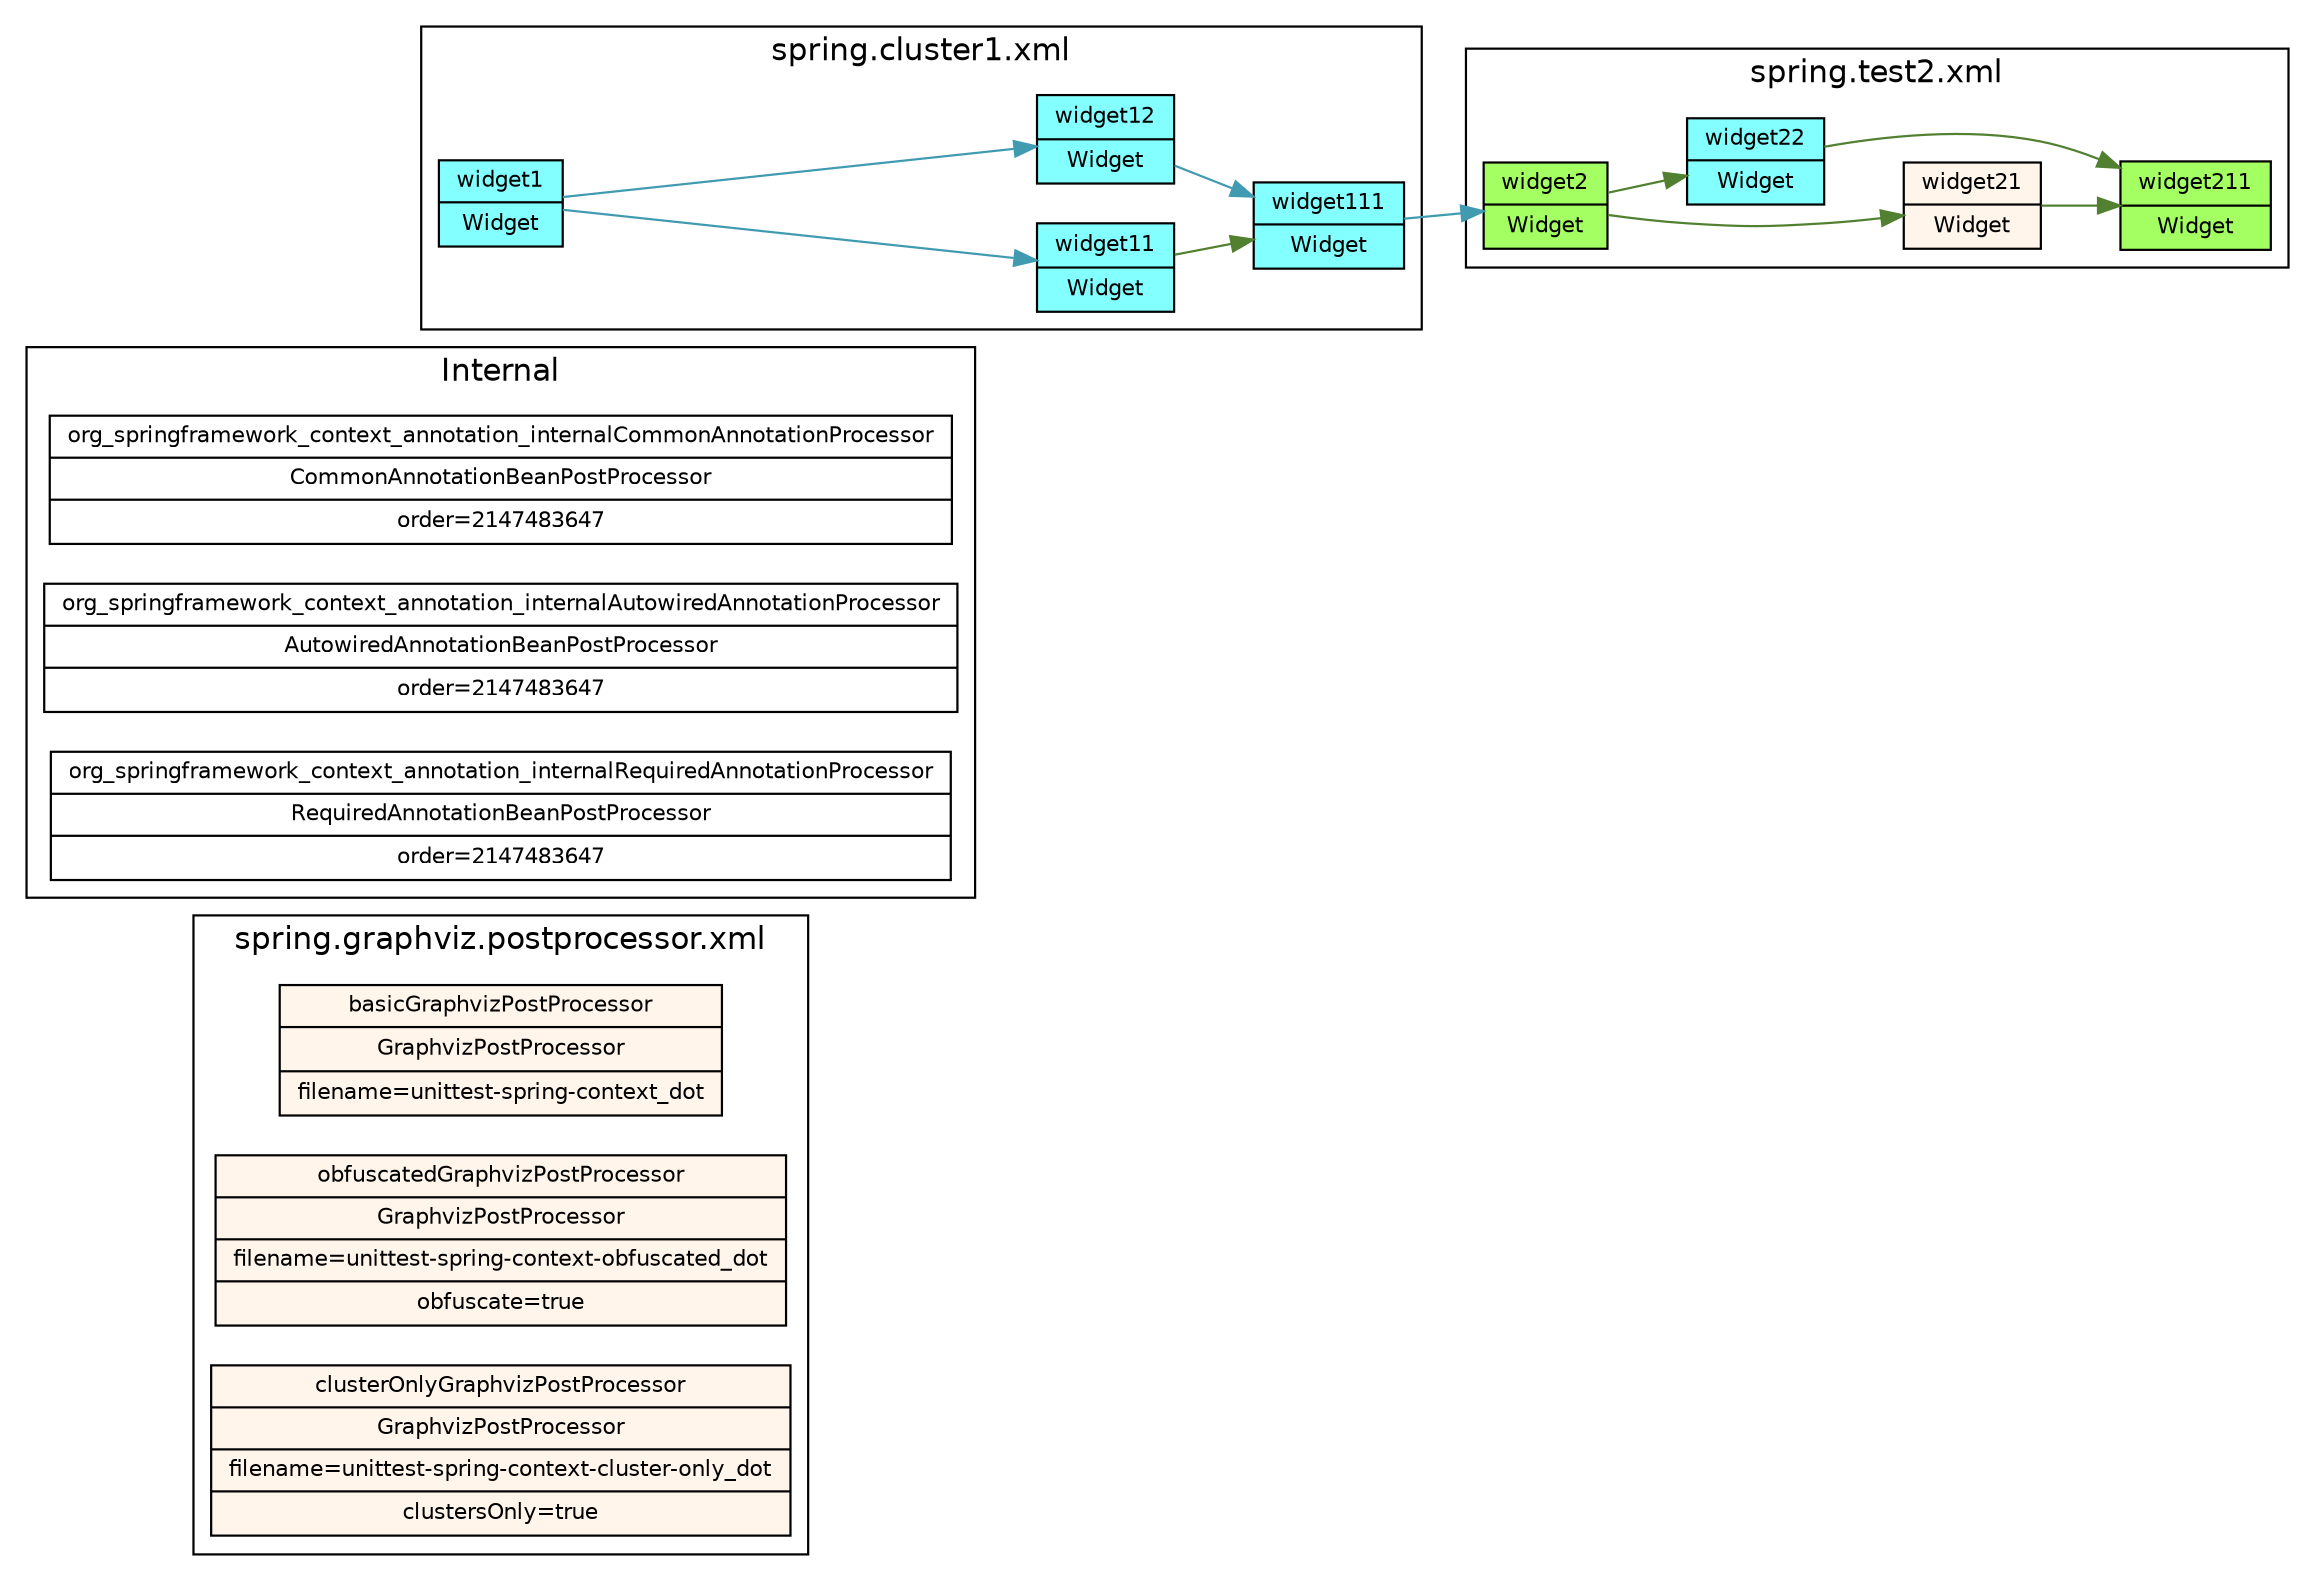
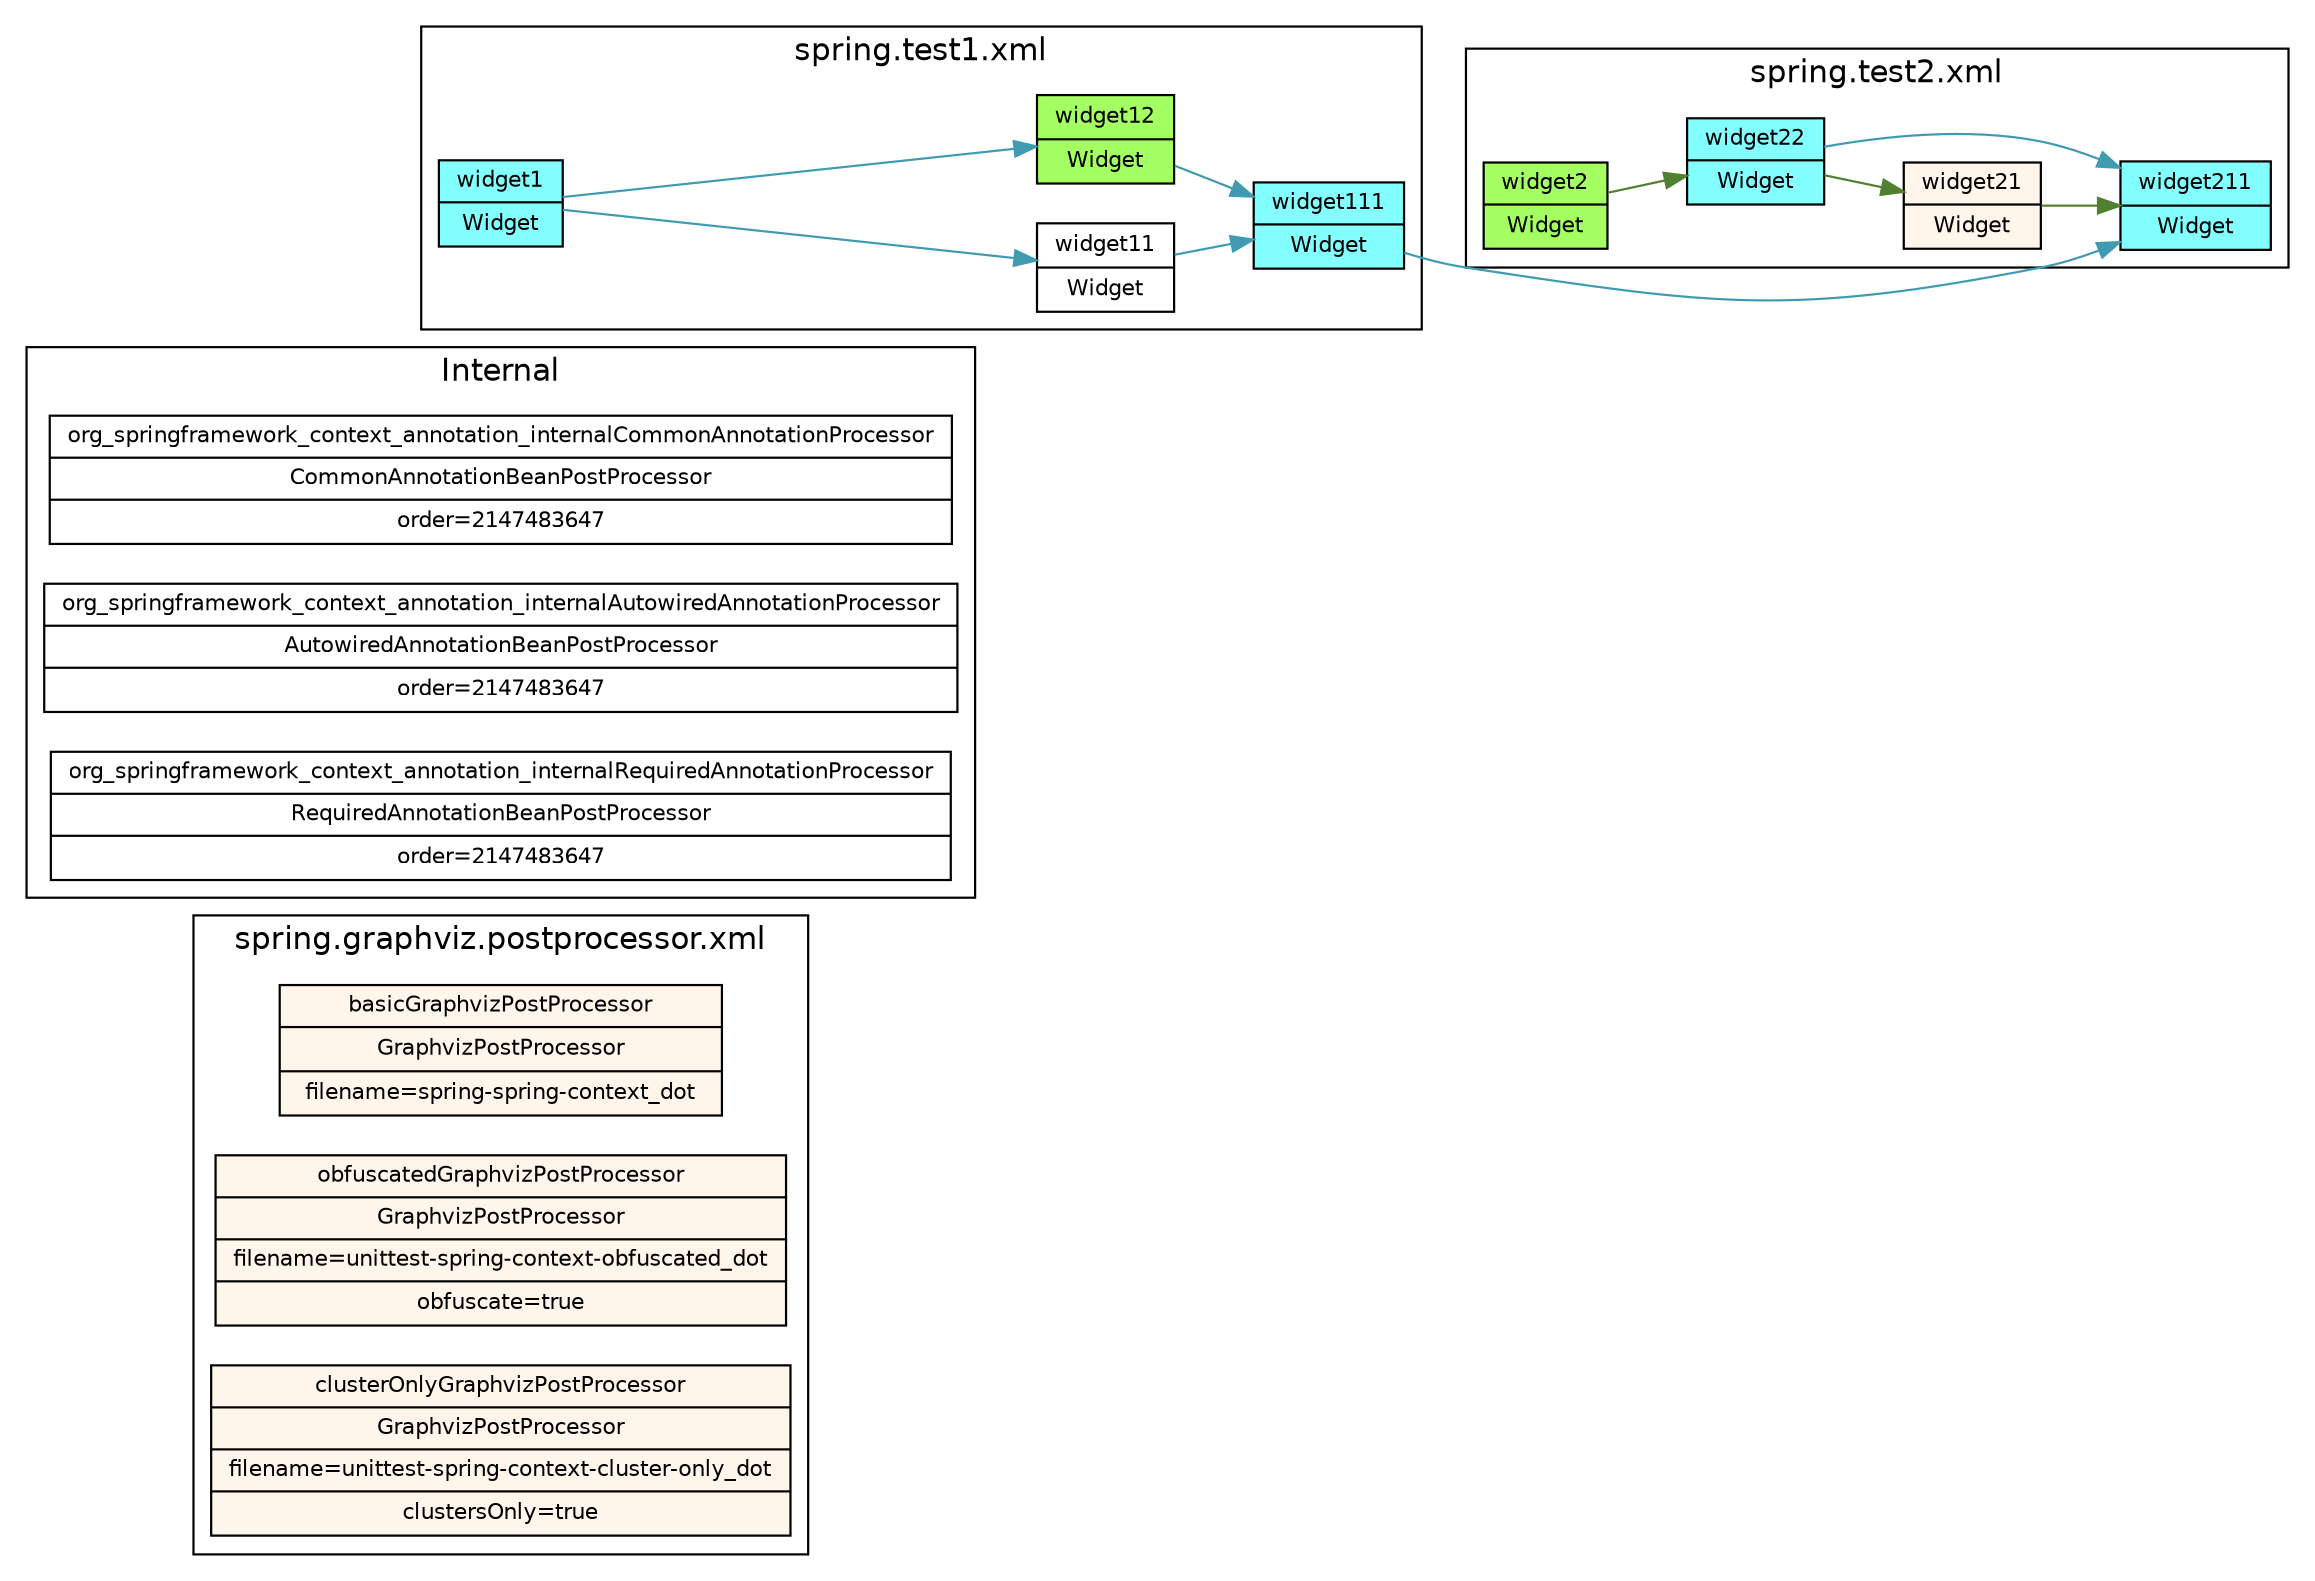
cluster "spring.cluster1.xml": label "spring.cluster1.xml" -> "spring.test1.xml"
edge "widget22" -> "widget211": color #508030 -> #409bb0
node "widget12": fillcolor #83ffff -> #a4ff62
node "widget211": fillcolor #a4ff62 -> #83ffff
edge "widget111" -> "widget2": now "widget111" -> "widget211"
edge "widget2" -> "widget21": now "widget22" -> "widget21"
edge "widget11" -> "widget111": color #508030 -> #409bb0
node "widget11": fillcolor #83ffff -> #ffffff
node "basicGraphvizPostProcessor": text "filename=unittest-spring-context_dot" -> "filename=spring-spring-context_dot"
